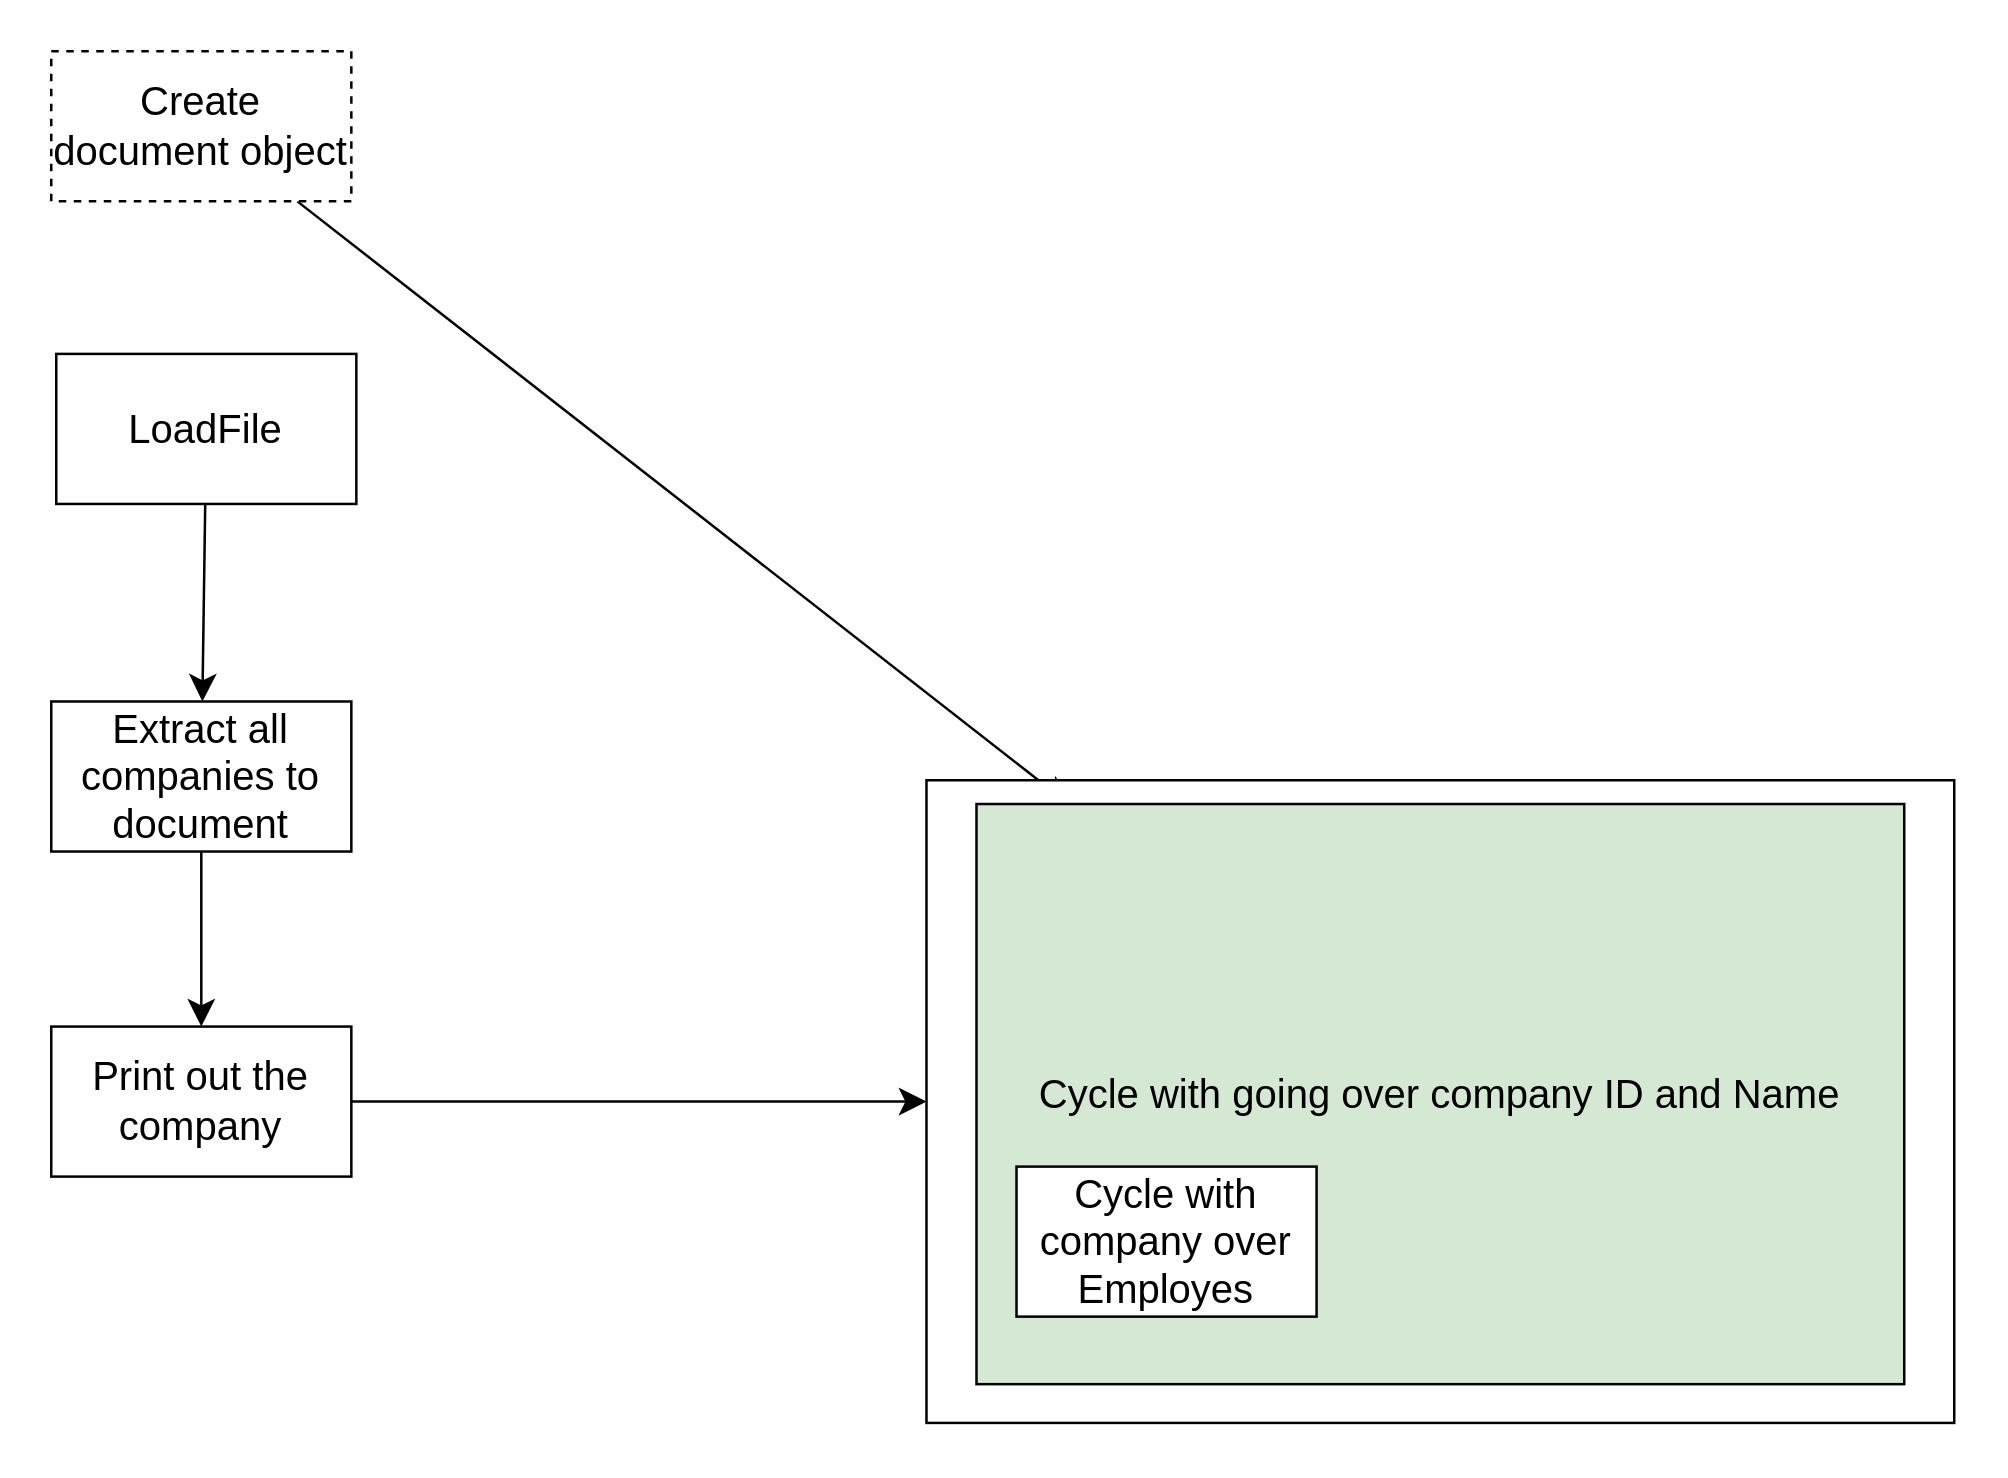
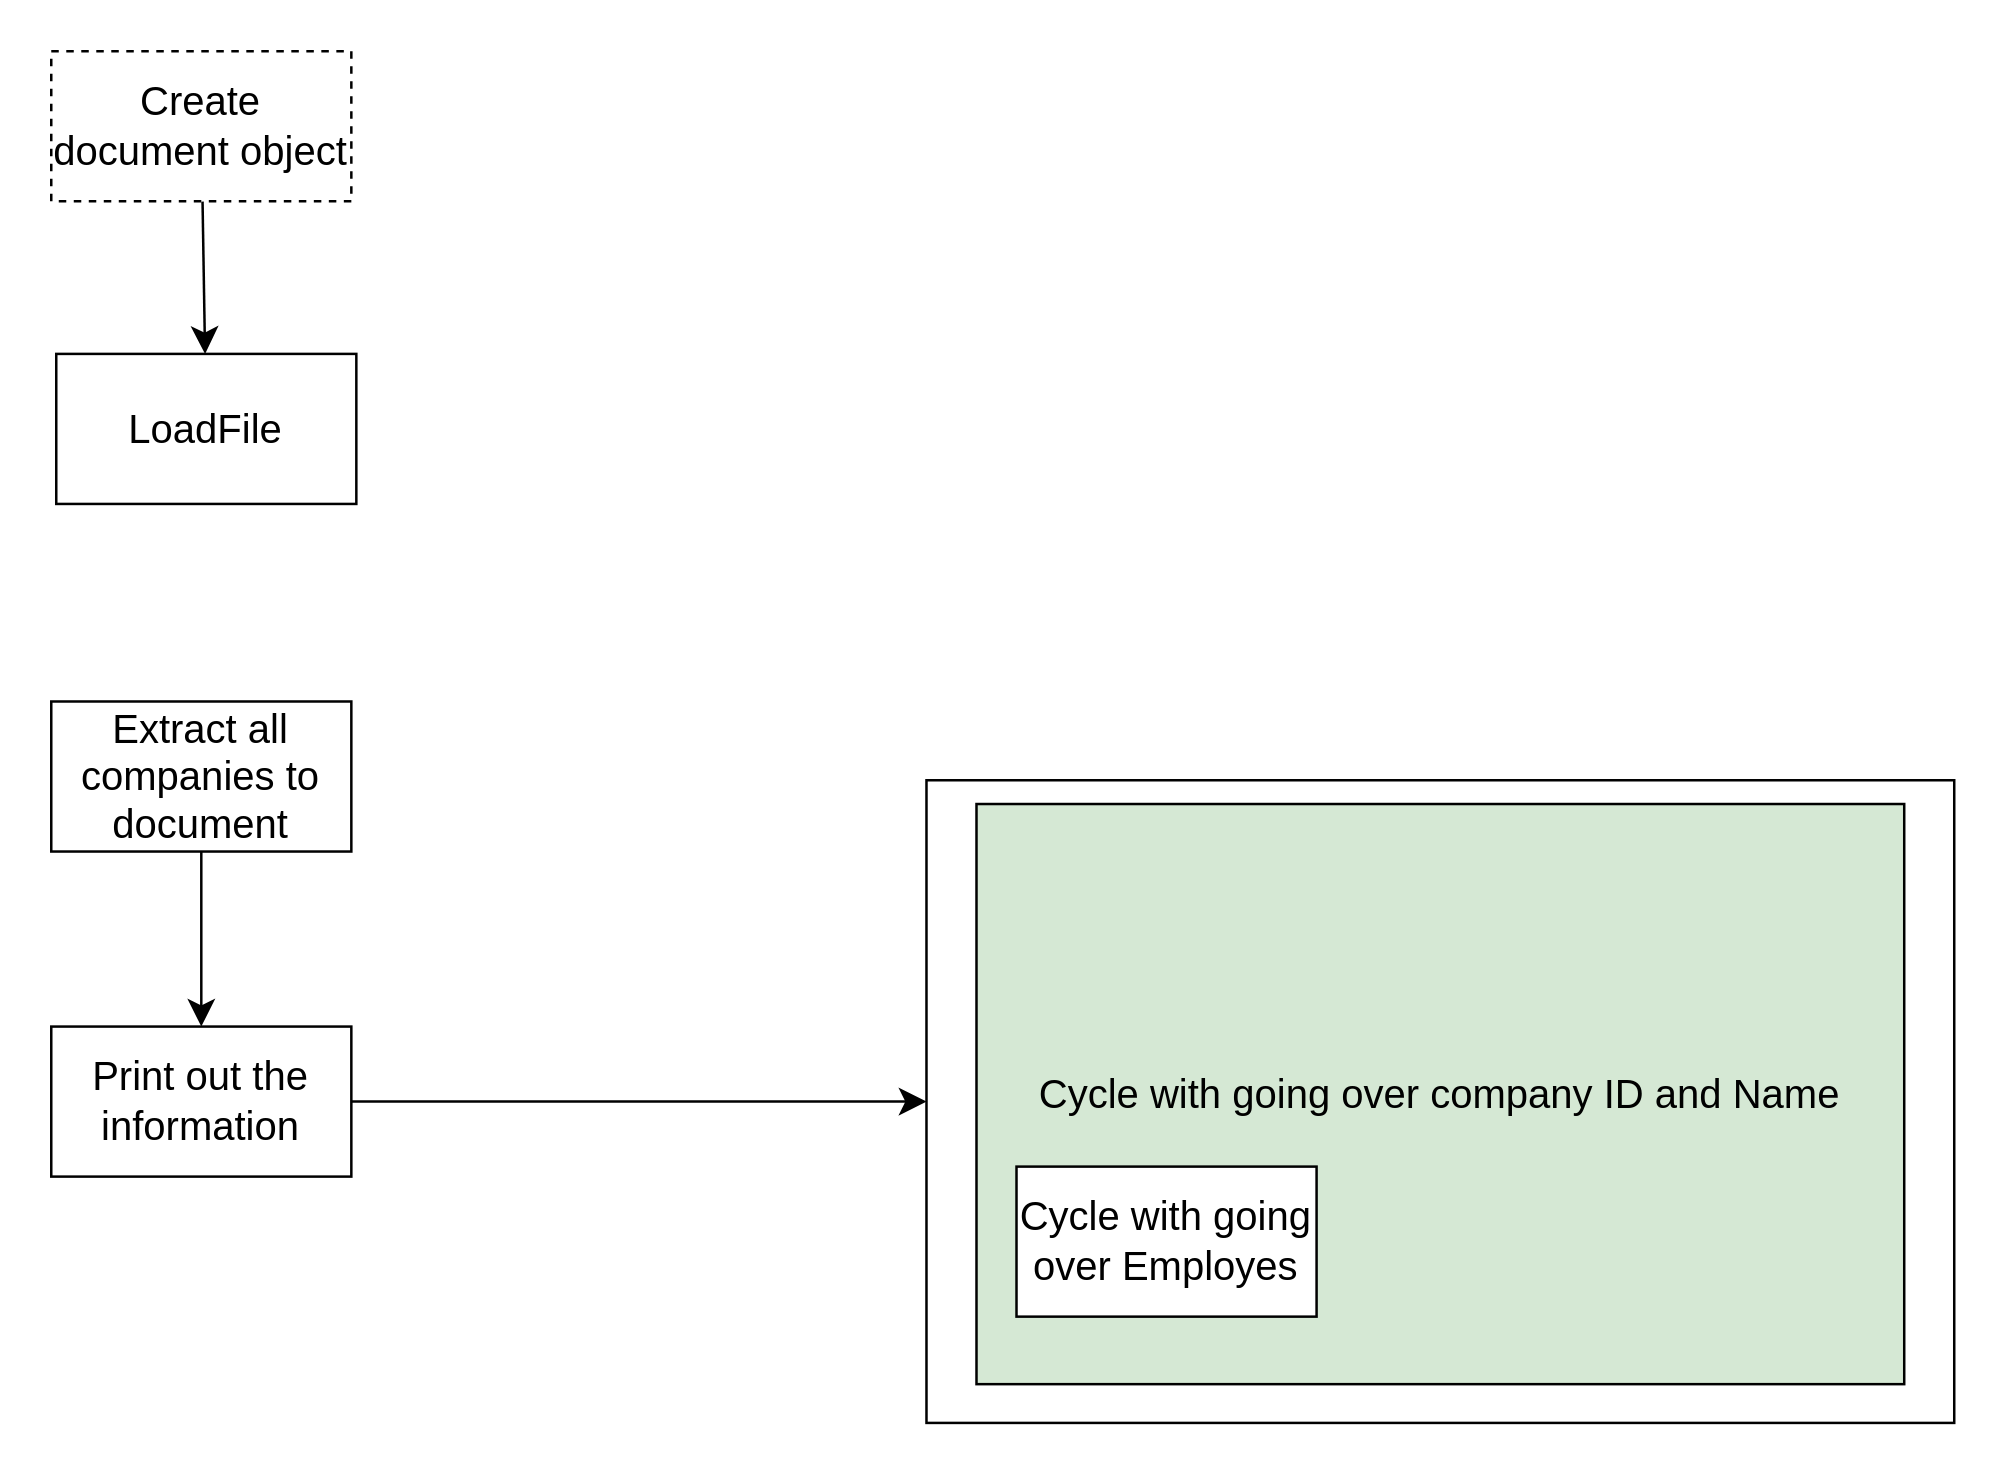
edge "Create document object" -> "Cycle with going over company ID and Name": now "Create document object" -> "LoadFile"
edge "LoadFile" -> "Extract all companies to document": removed
node "Print out the company": label "Print out the company" -> "Print out the information"
node "Cycle with company over Employes": label "Cycle with company over Employes" -> "Cycle with going over Employes"
